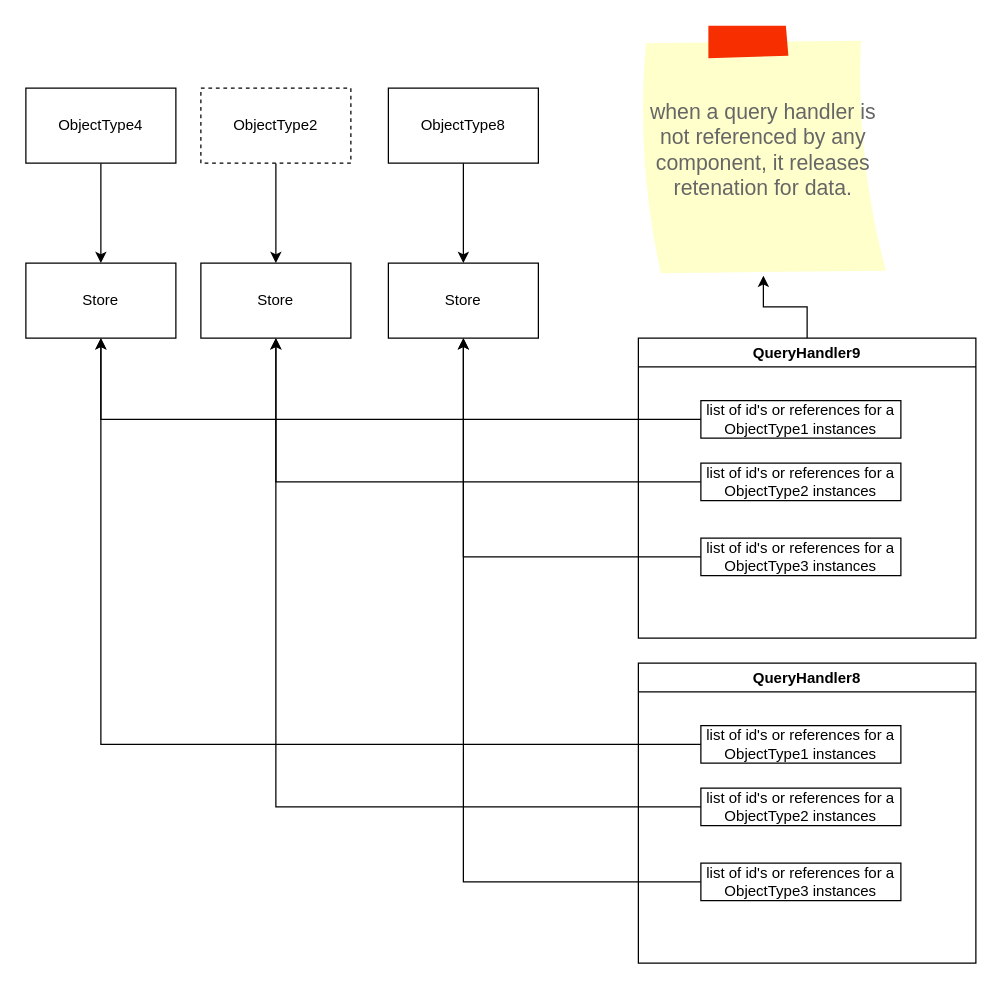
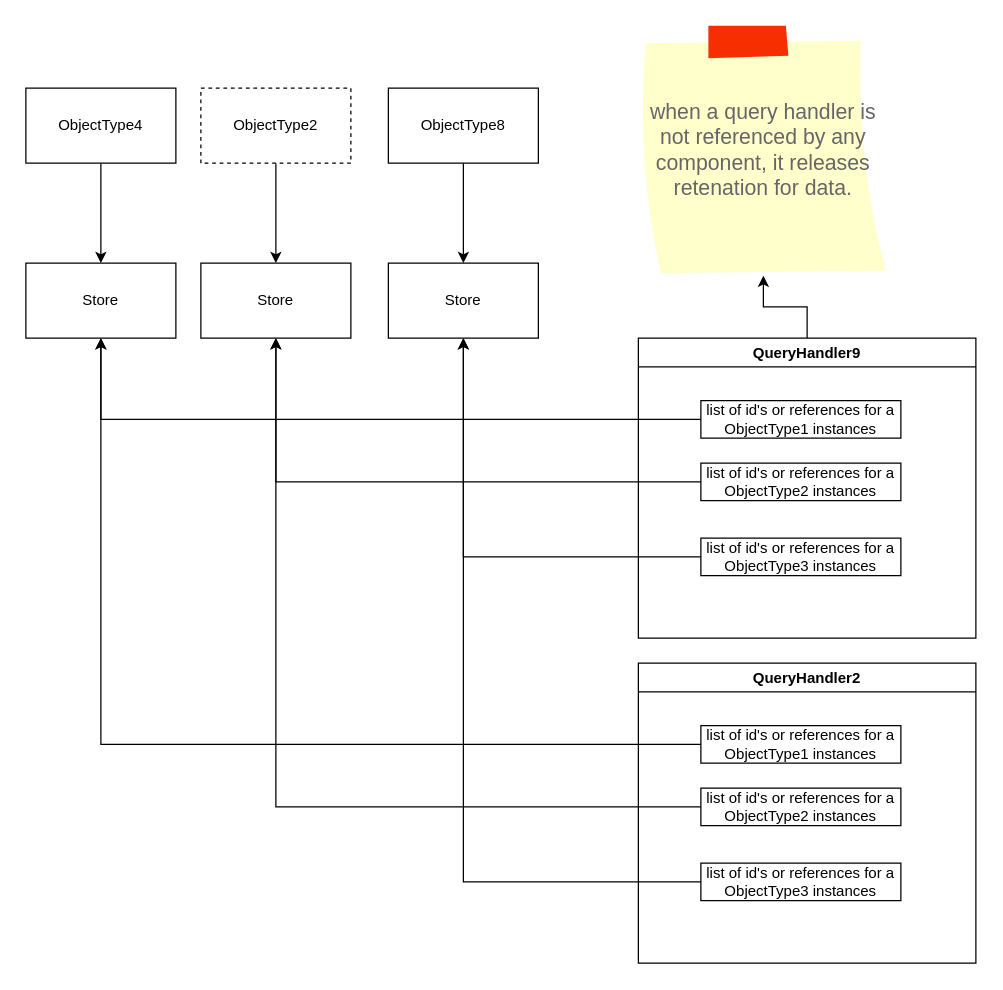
node "QueryHandler8": label "QueryHandler8" -> "QueryHandler2"
